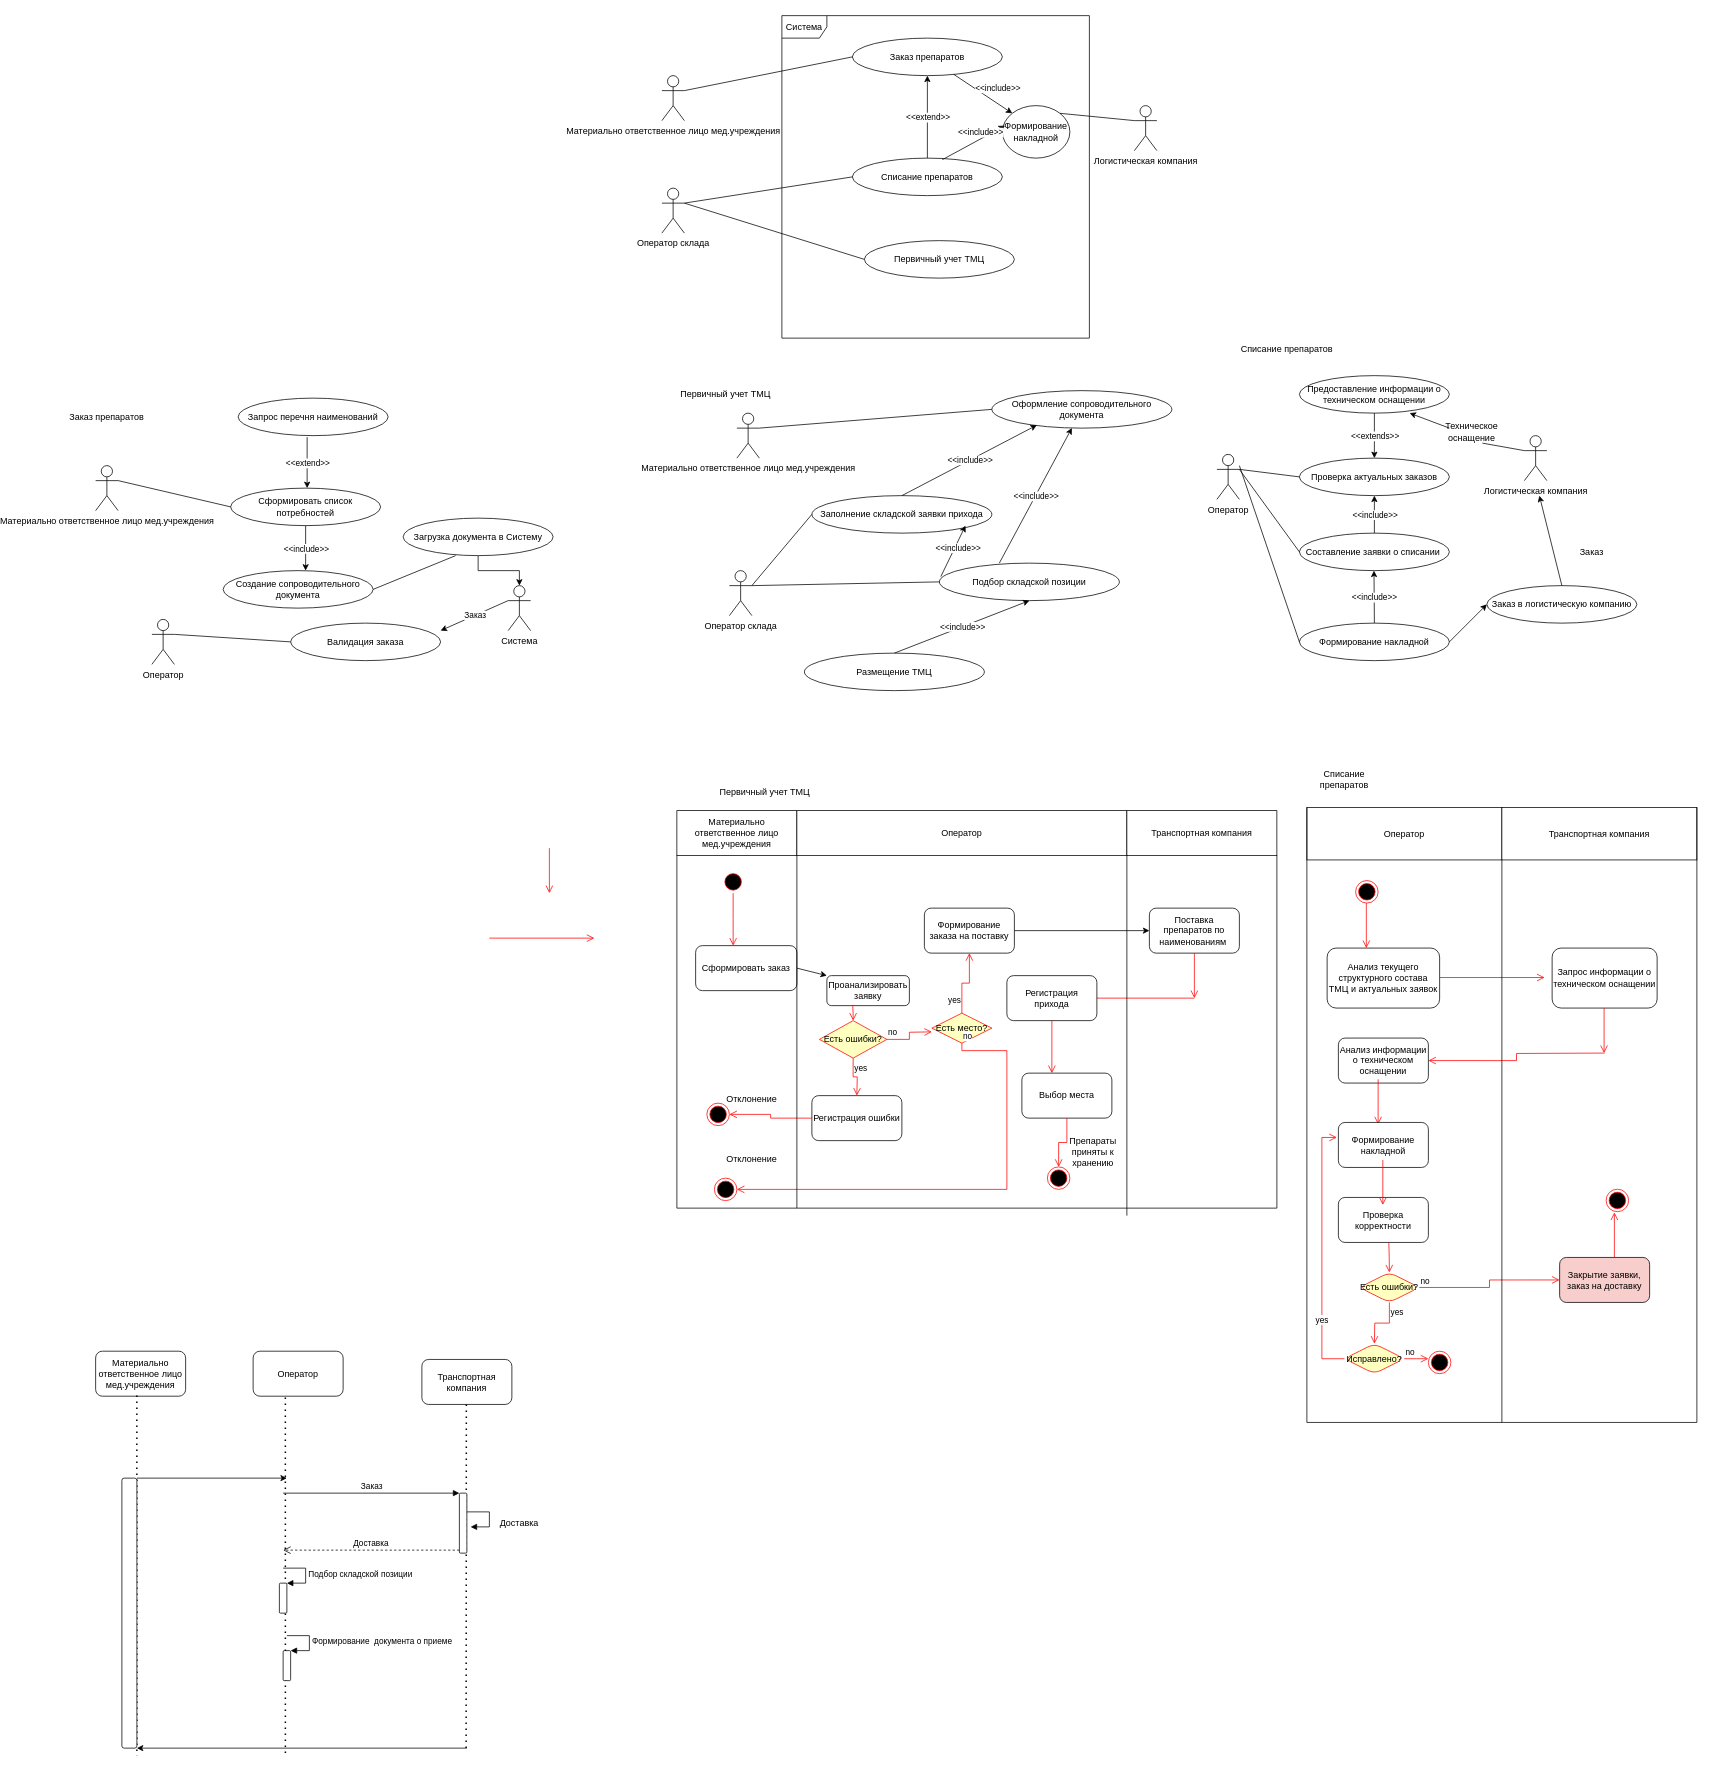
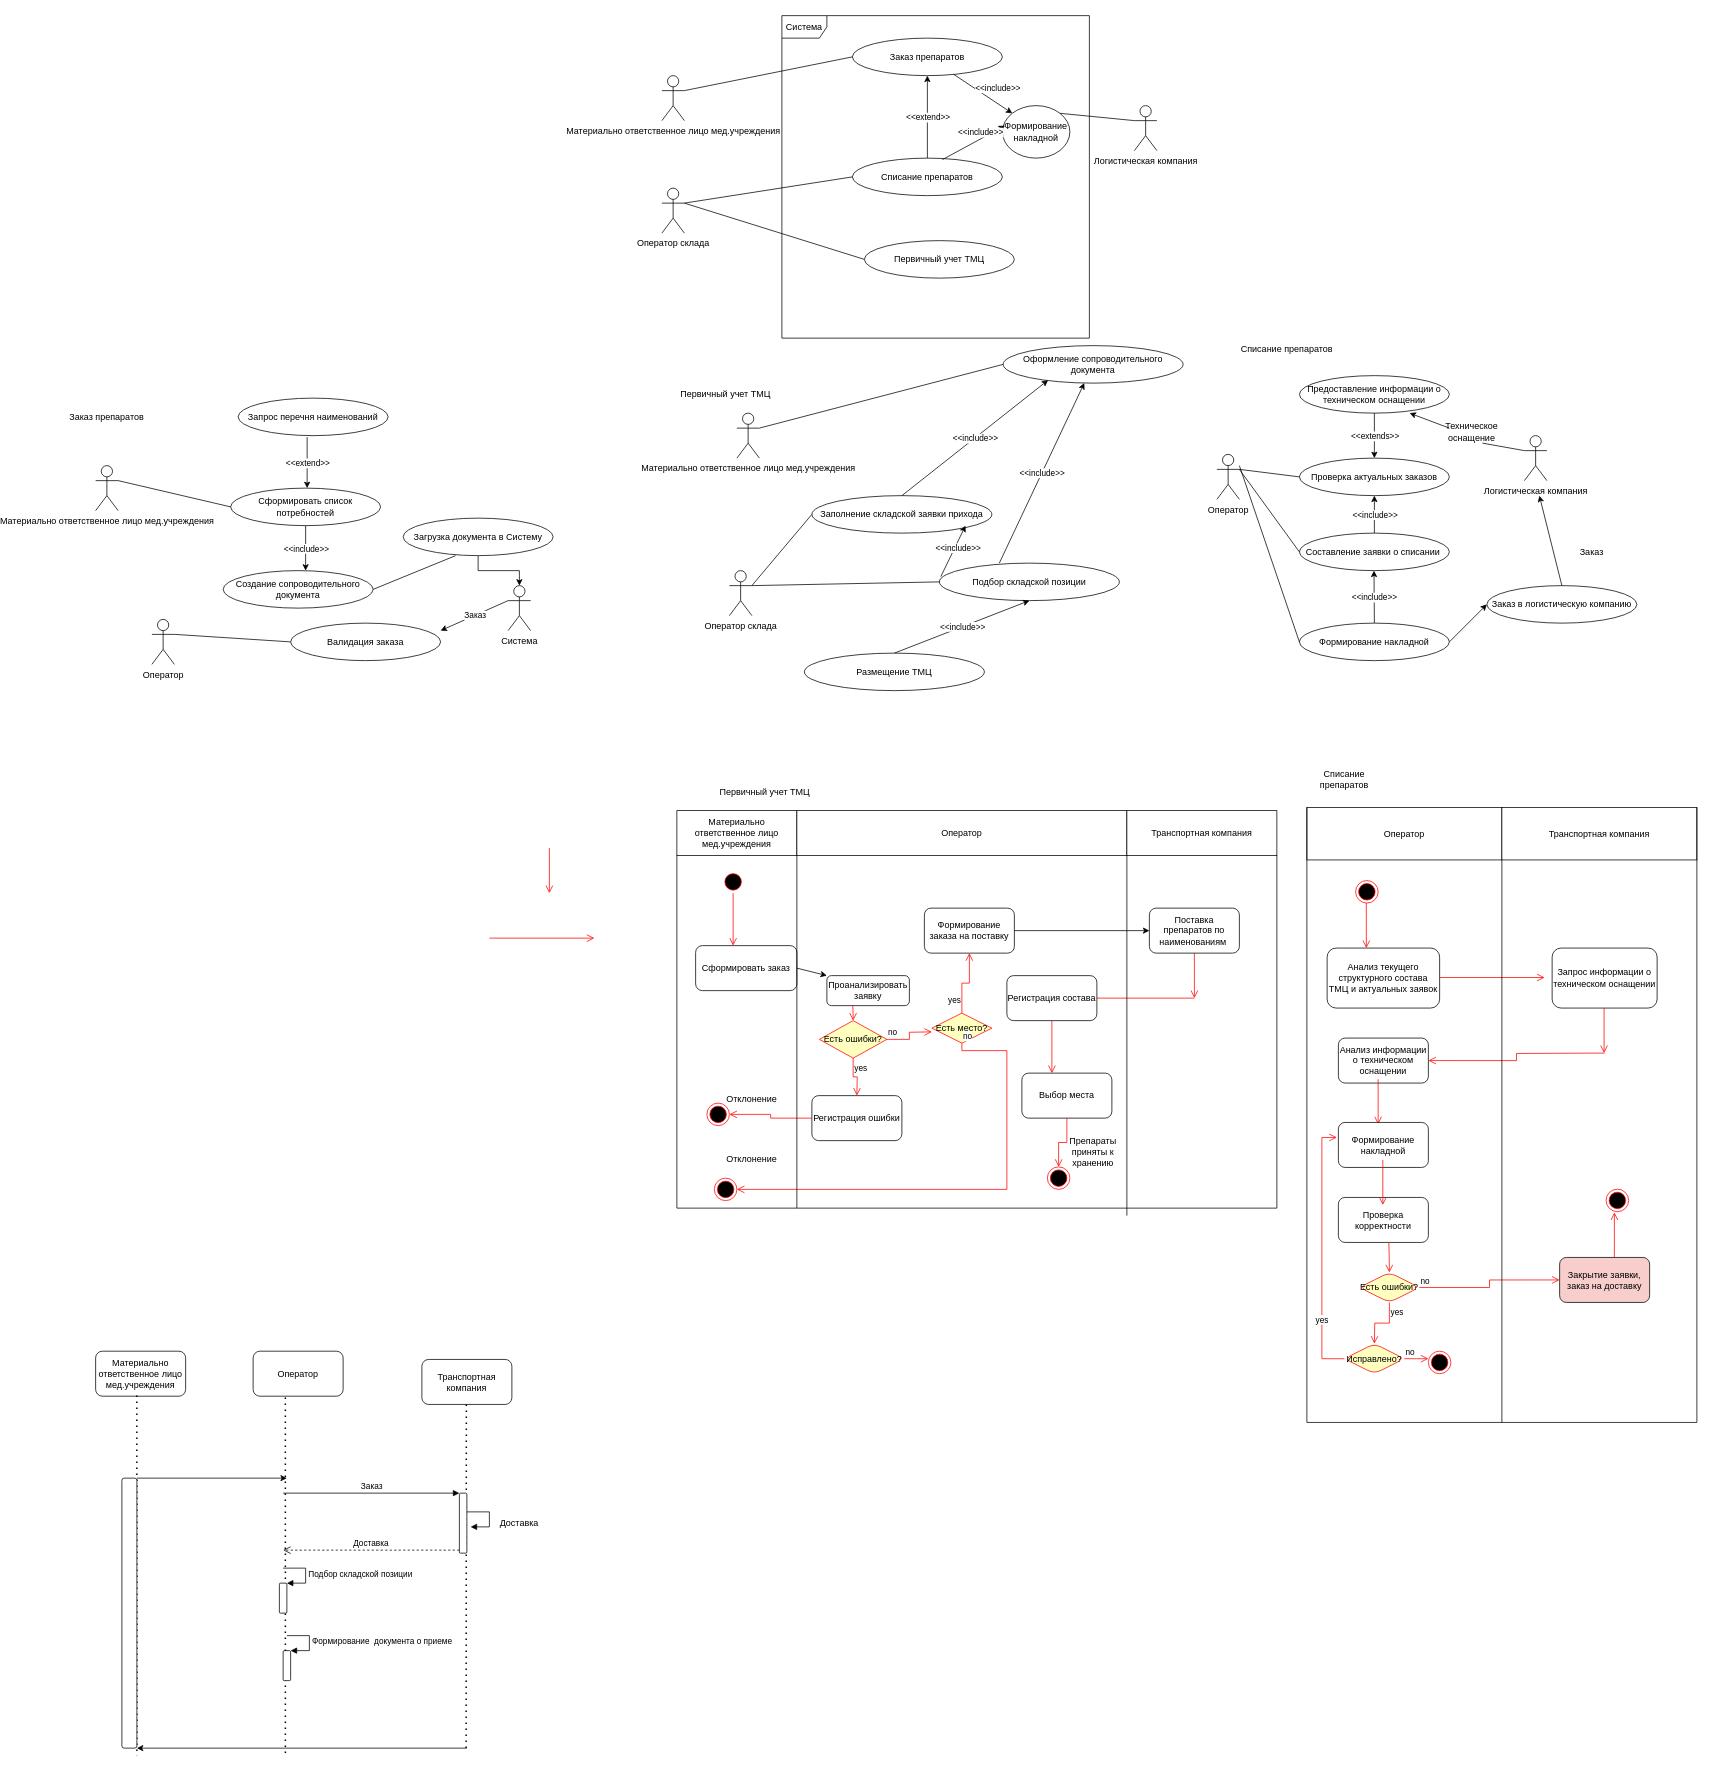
node "Оформление сопроводительного документа": moved (1082, 409) -> (1093, 364)
node "Регистрация прихода": label "Регистрация прихода" -> "Регистрация состава"
